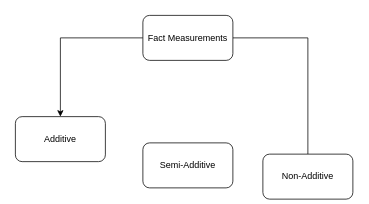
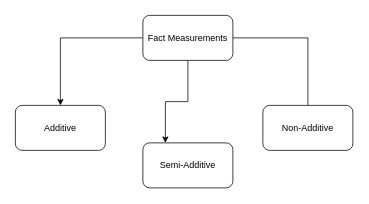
edge "Fact Measurements" -> "Semi-Additive": added
node "Additive": moved (60, 139) -> (60, 128)
node "Non-Additive": moved (308, 177) -> (308, 128)
